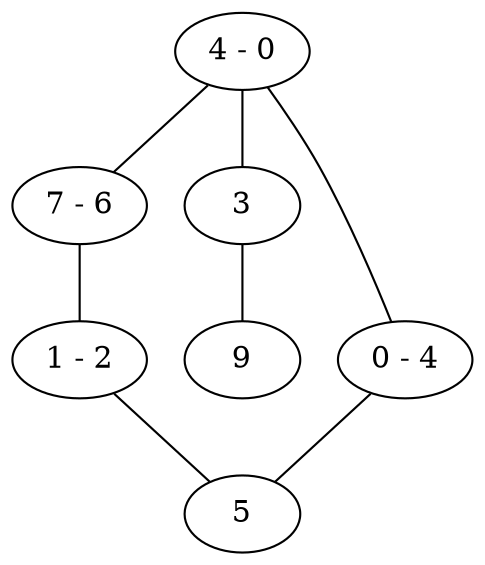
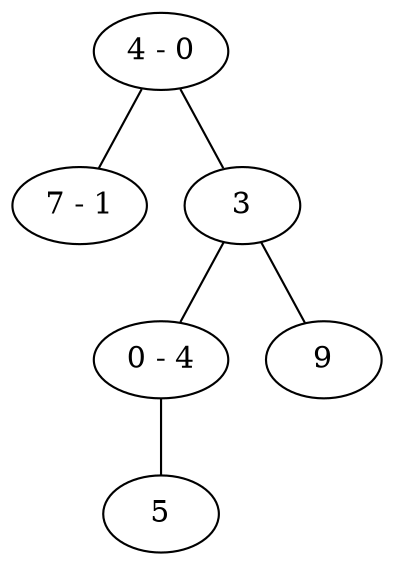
edge "4 - 0" -- "0 - 4": now "3" -- "0 - 4"
node "7 - 6": label "7 - 6" -> "7 - 1"
node "1 - 2": removed
